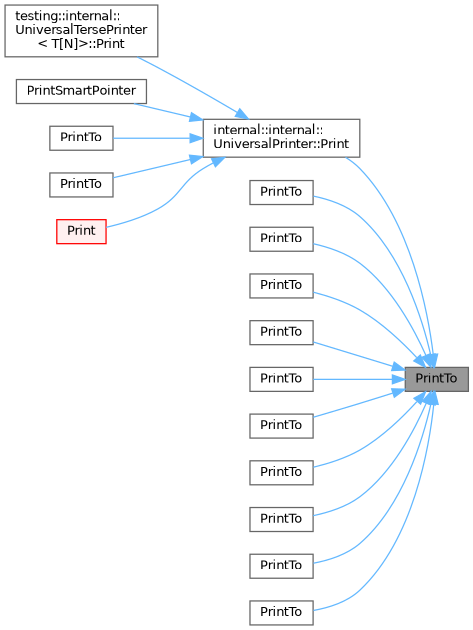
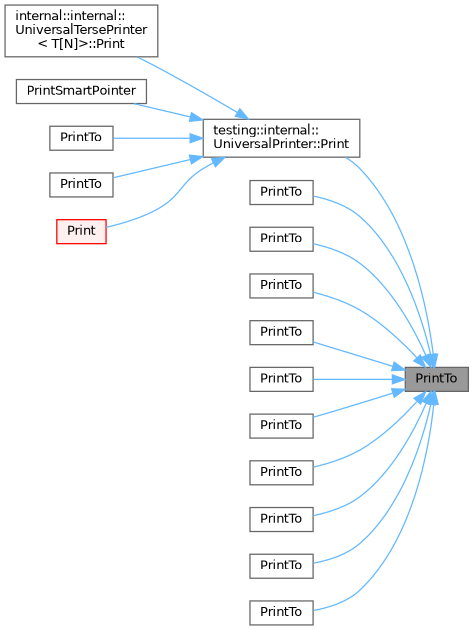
node "testing::internal:: UniversalTersePrinter < T[N]>::Print": label "testing::internal:: UniversalTersePrinter < T[N]>::Print" -> "internal::internal:: UniversalTersePrinter < T[N]>::Print"
node "internal::internal:: UniversalPrinter::Print": label "internal::internal:: UniversalPrinter::Print" -> "testing::internal:: UniversalPrinter::Print"
